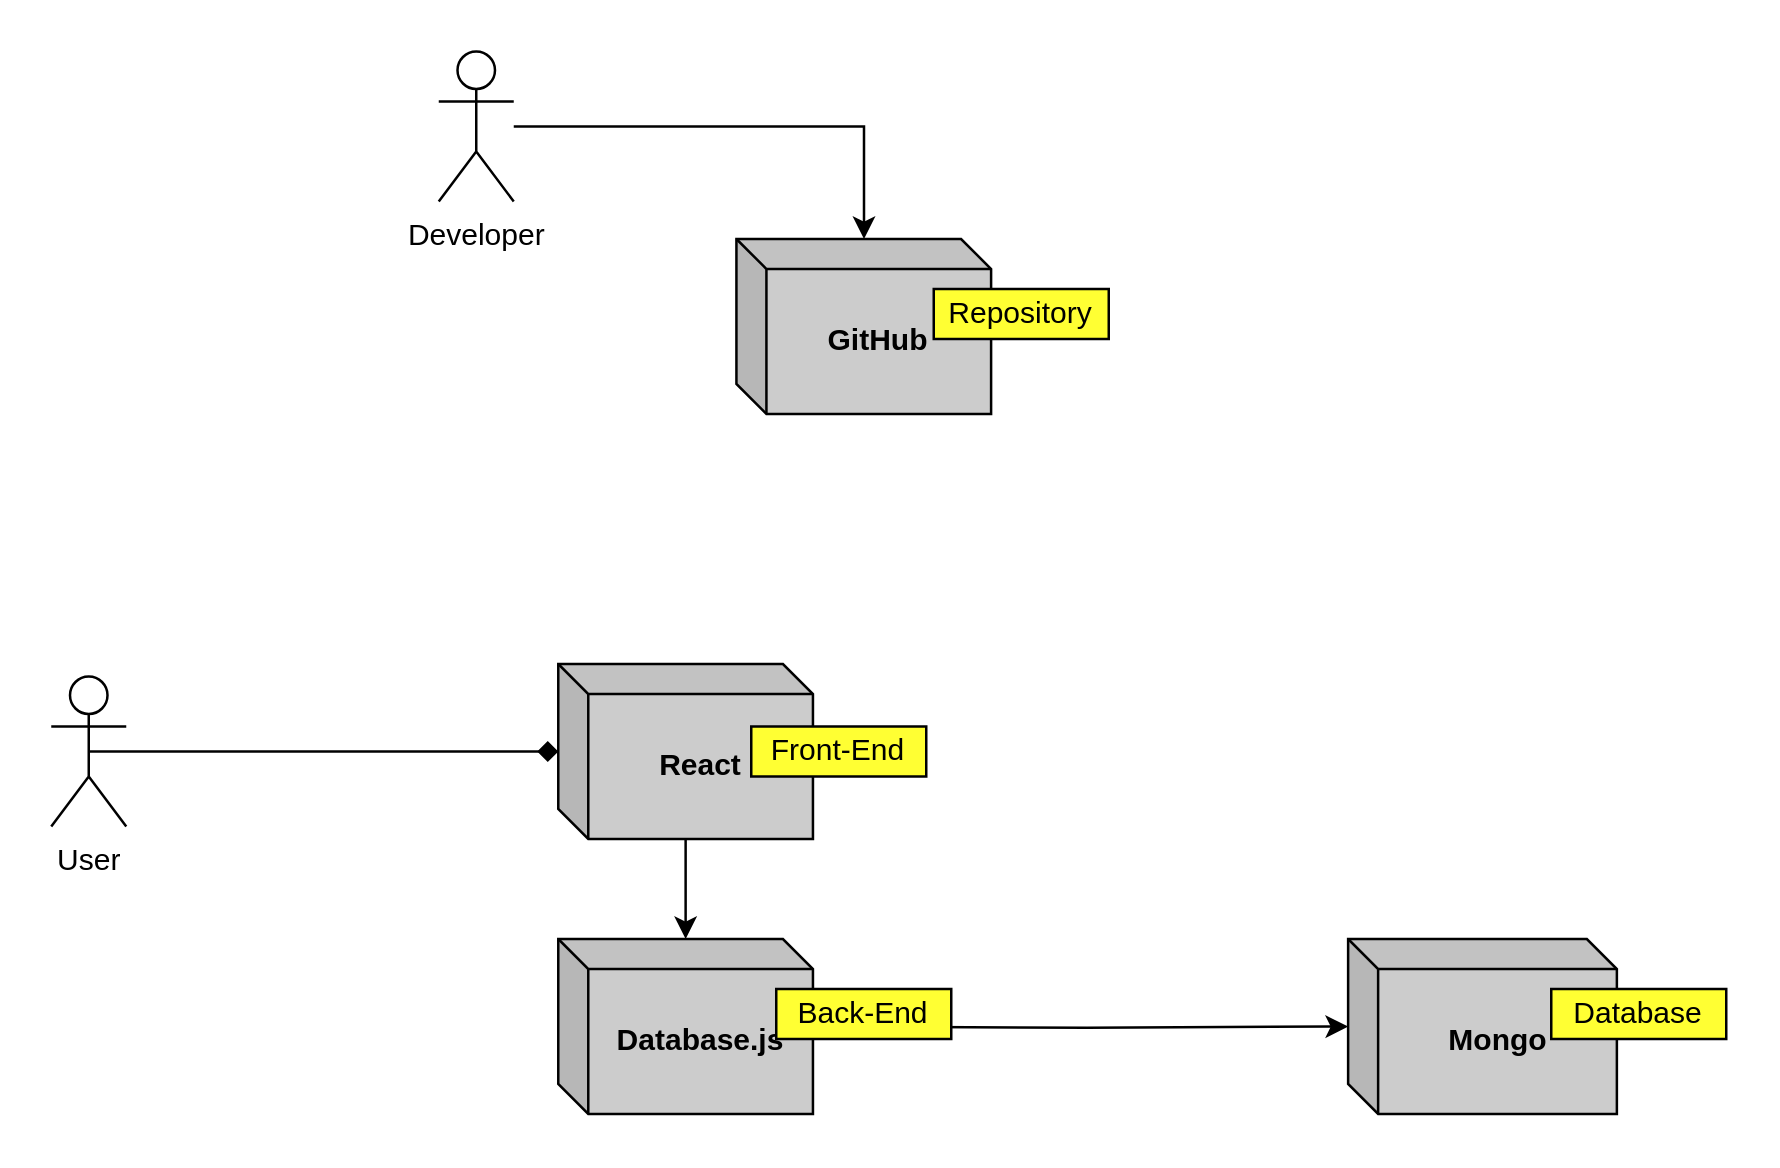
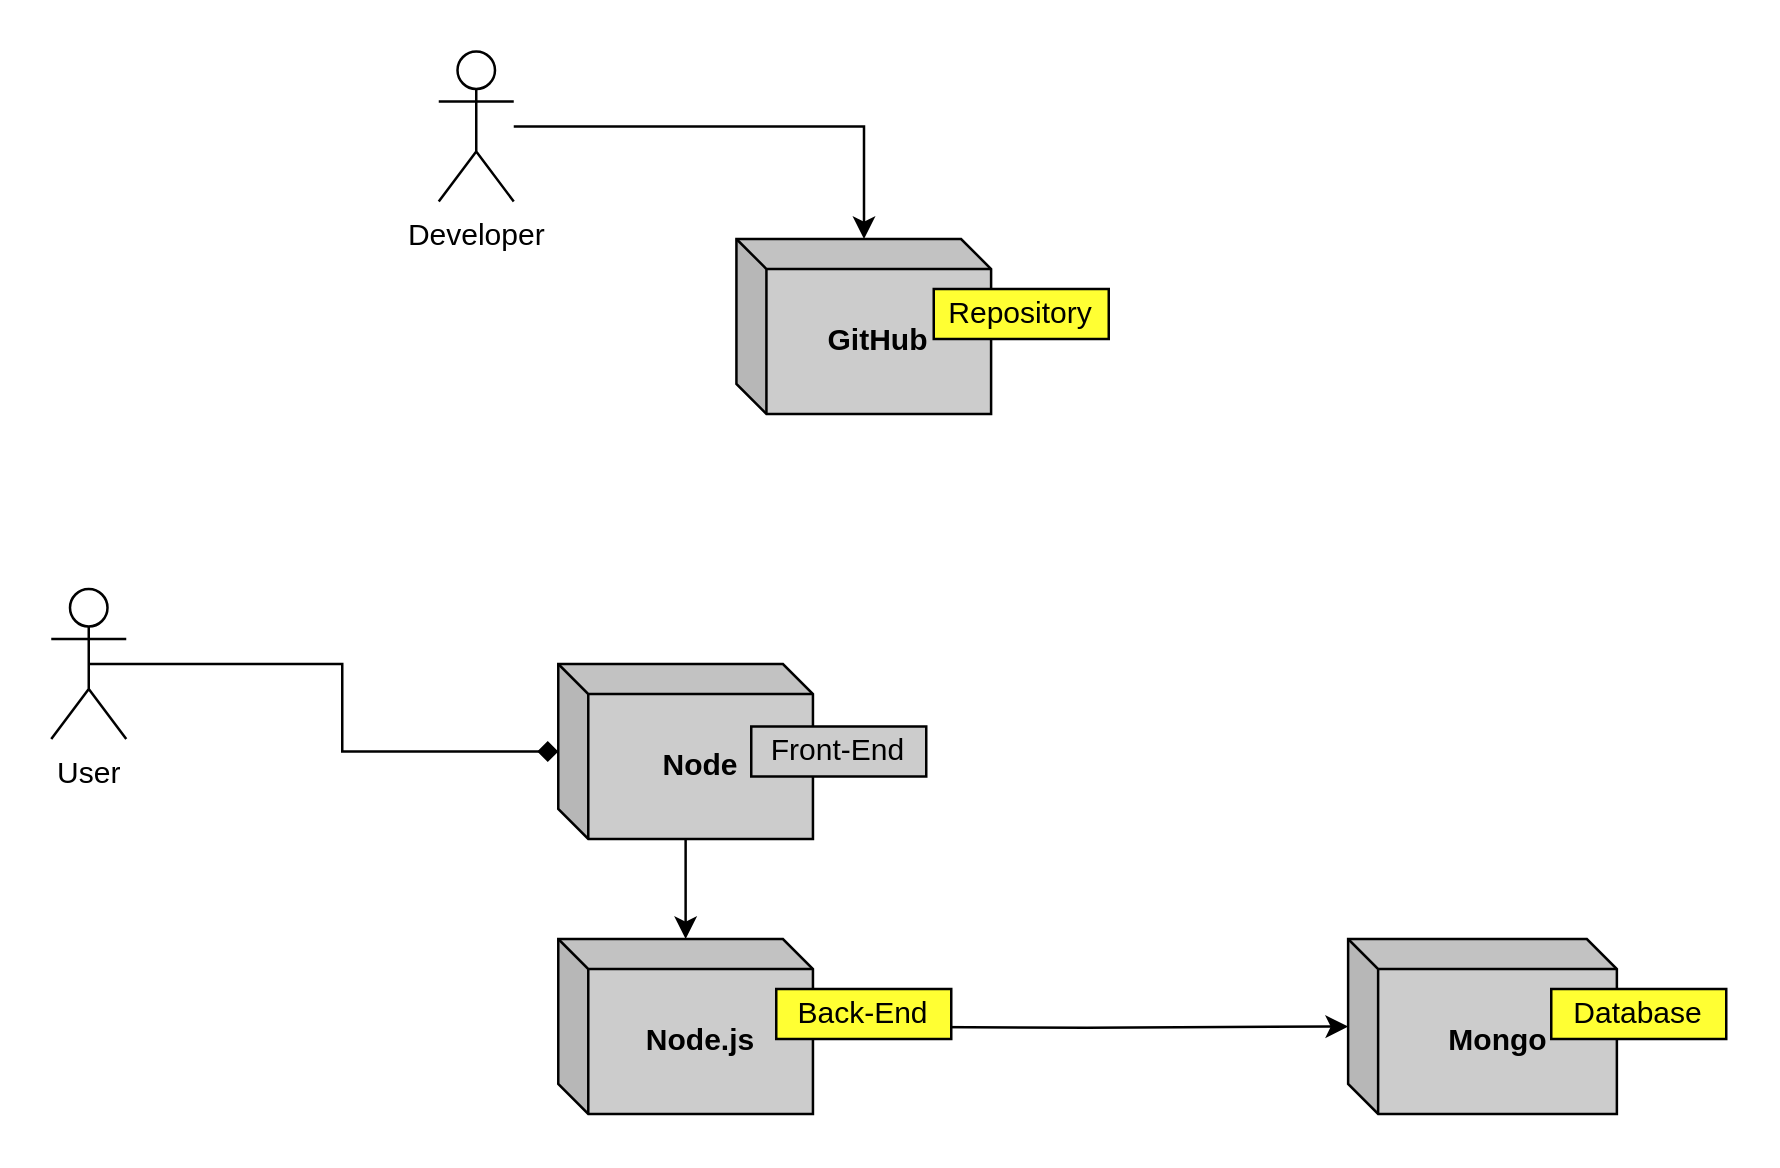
node "User": moved (89, 751) -> (89, 664)
node "Front-End": fillcolor #ffff33 -> #cccccc
node "React": label "React" -> "Node"
node "Database.js": label "Database.js" -> "Node.js"
